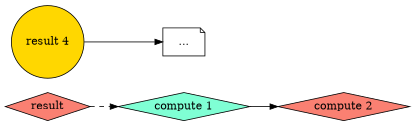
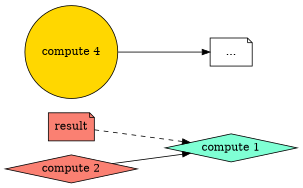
node "result 4": label "result 4" -> "compute 4"
node "result": shape diamond -> note
edge "compute 1" -> "compute 2": reversed
